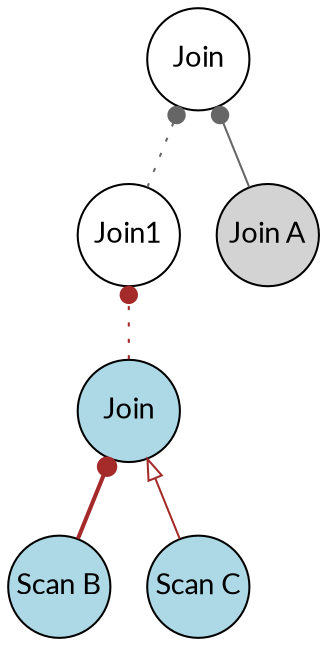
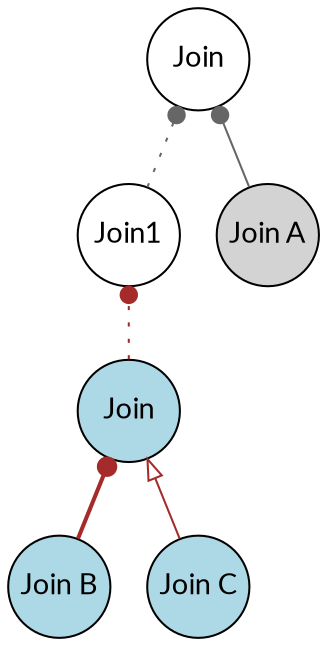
node "Scan B": label "Scan B" -> "Join B"
node "Scan C": label "Scan C" -> "Join C"
